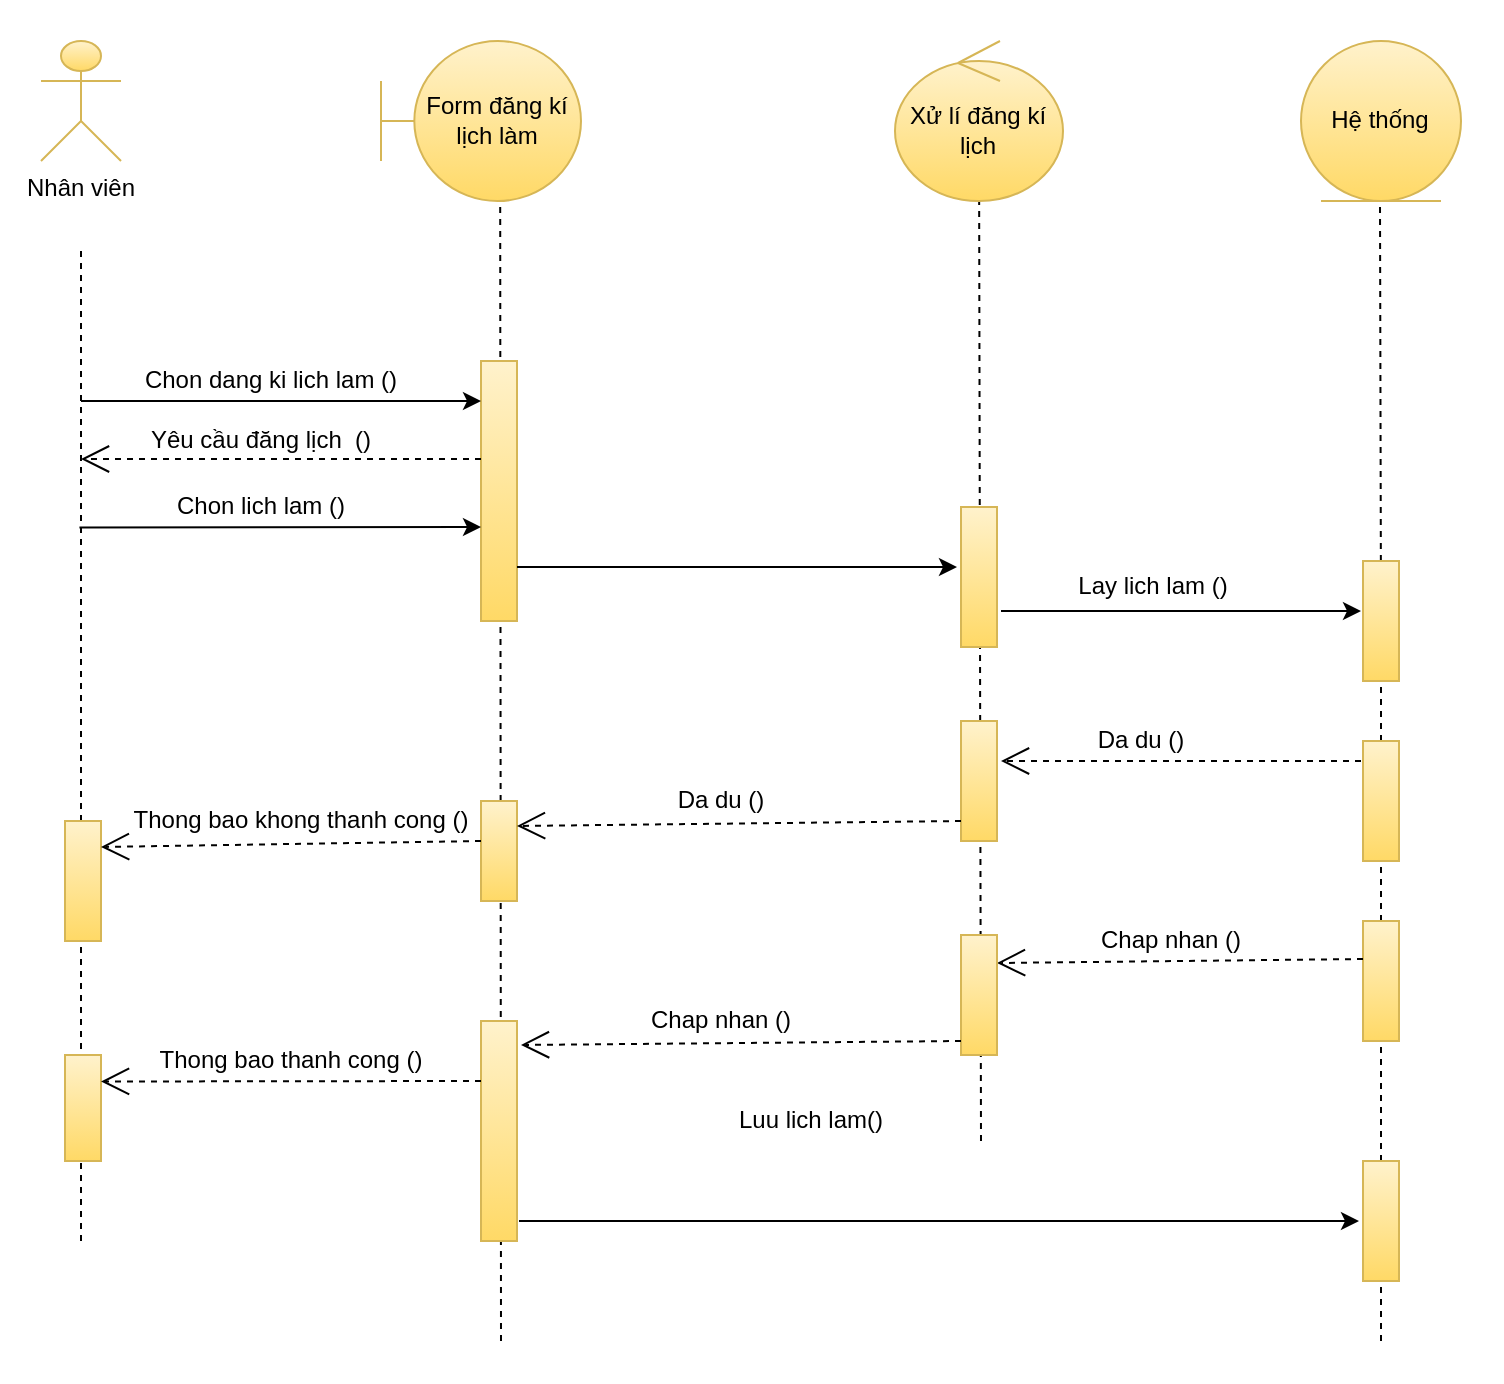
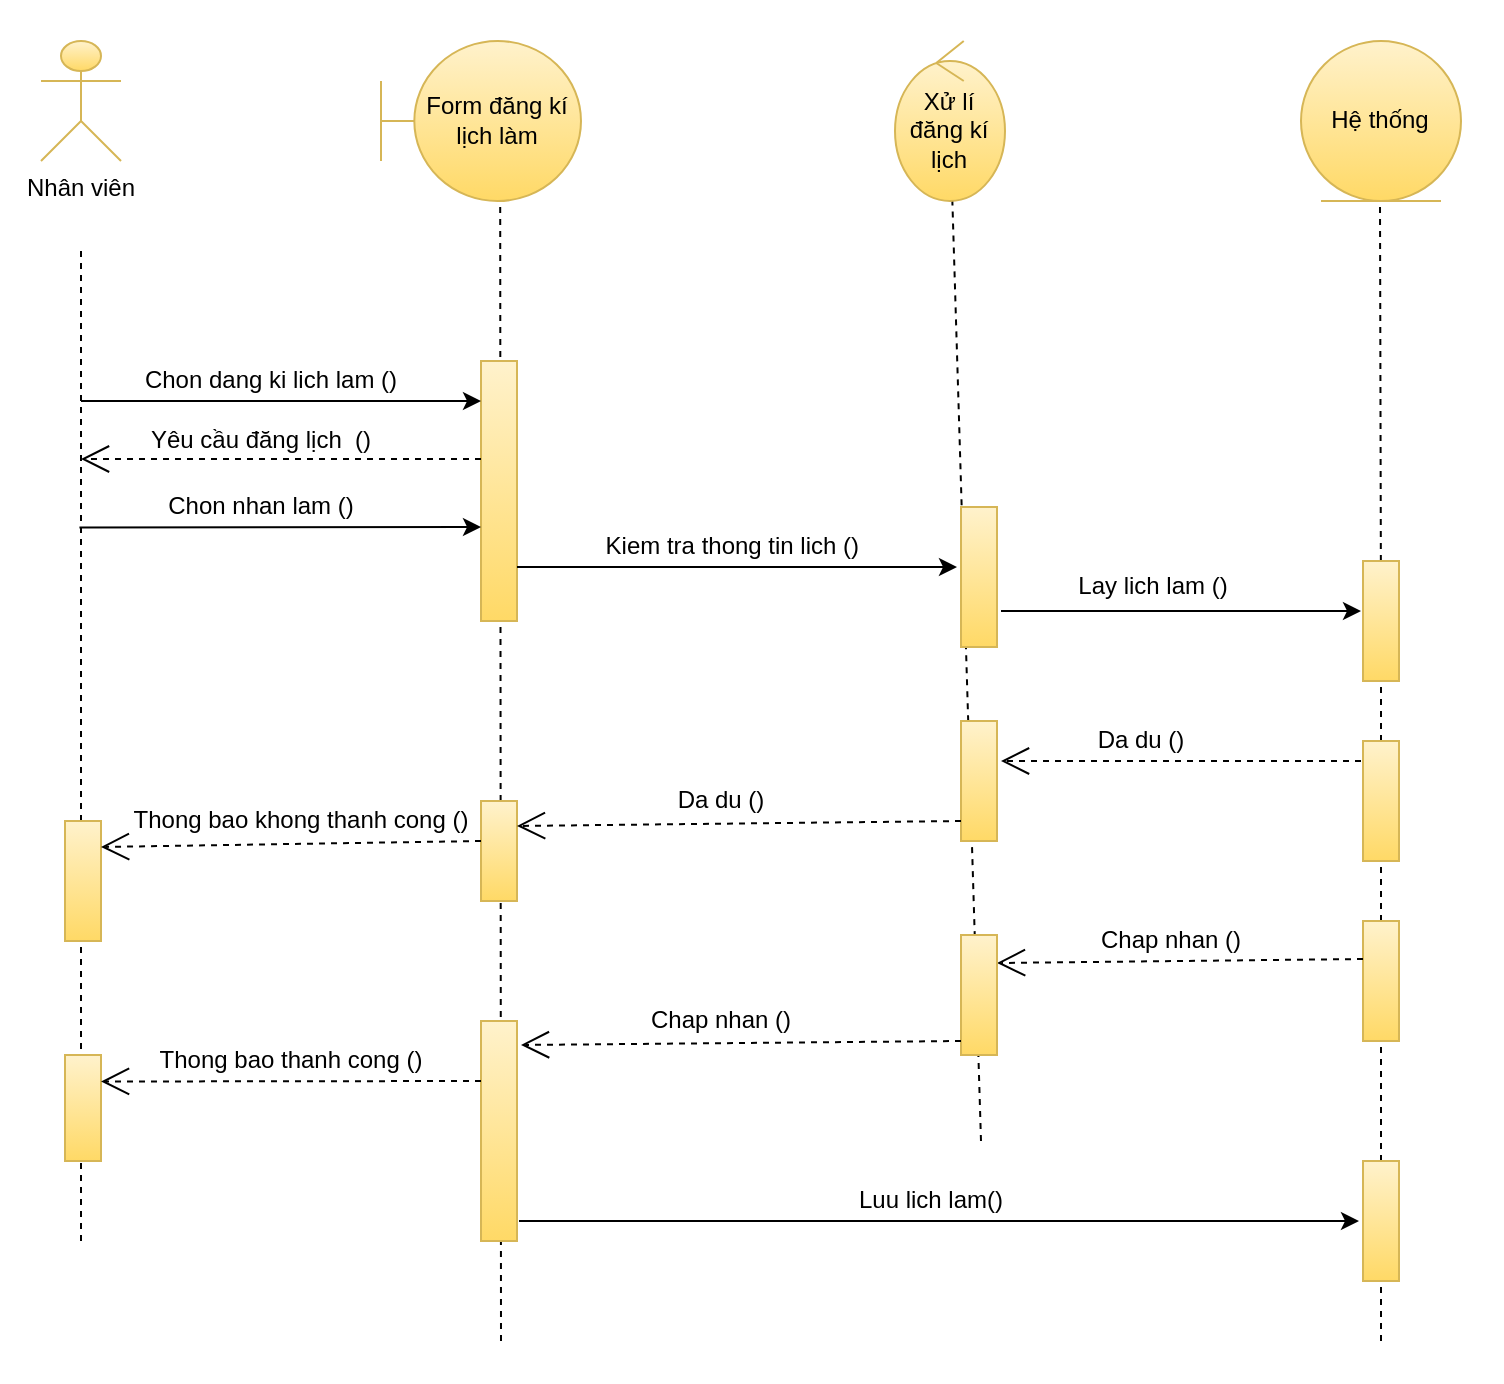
node "Xử lí đăng kí lịch": size 168x160 -> 110x160
node "Chon lich lam ()": label "Chon lich lam ()" -> "Chon nhan lam ()"
node "Kiem tra thong tin lich ()": added
node "Luu lich lam()": moved (811, 1121) -> (931, 1201)
